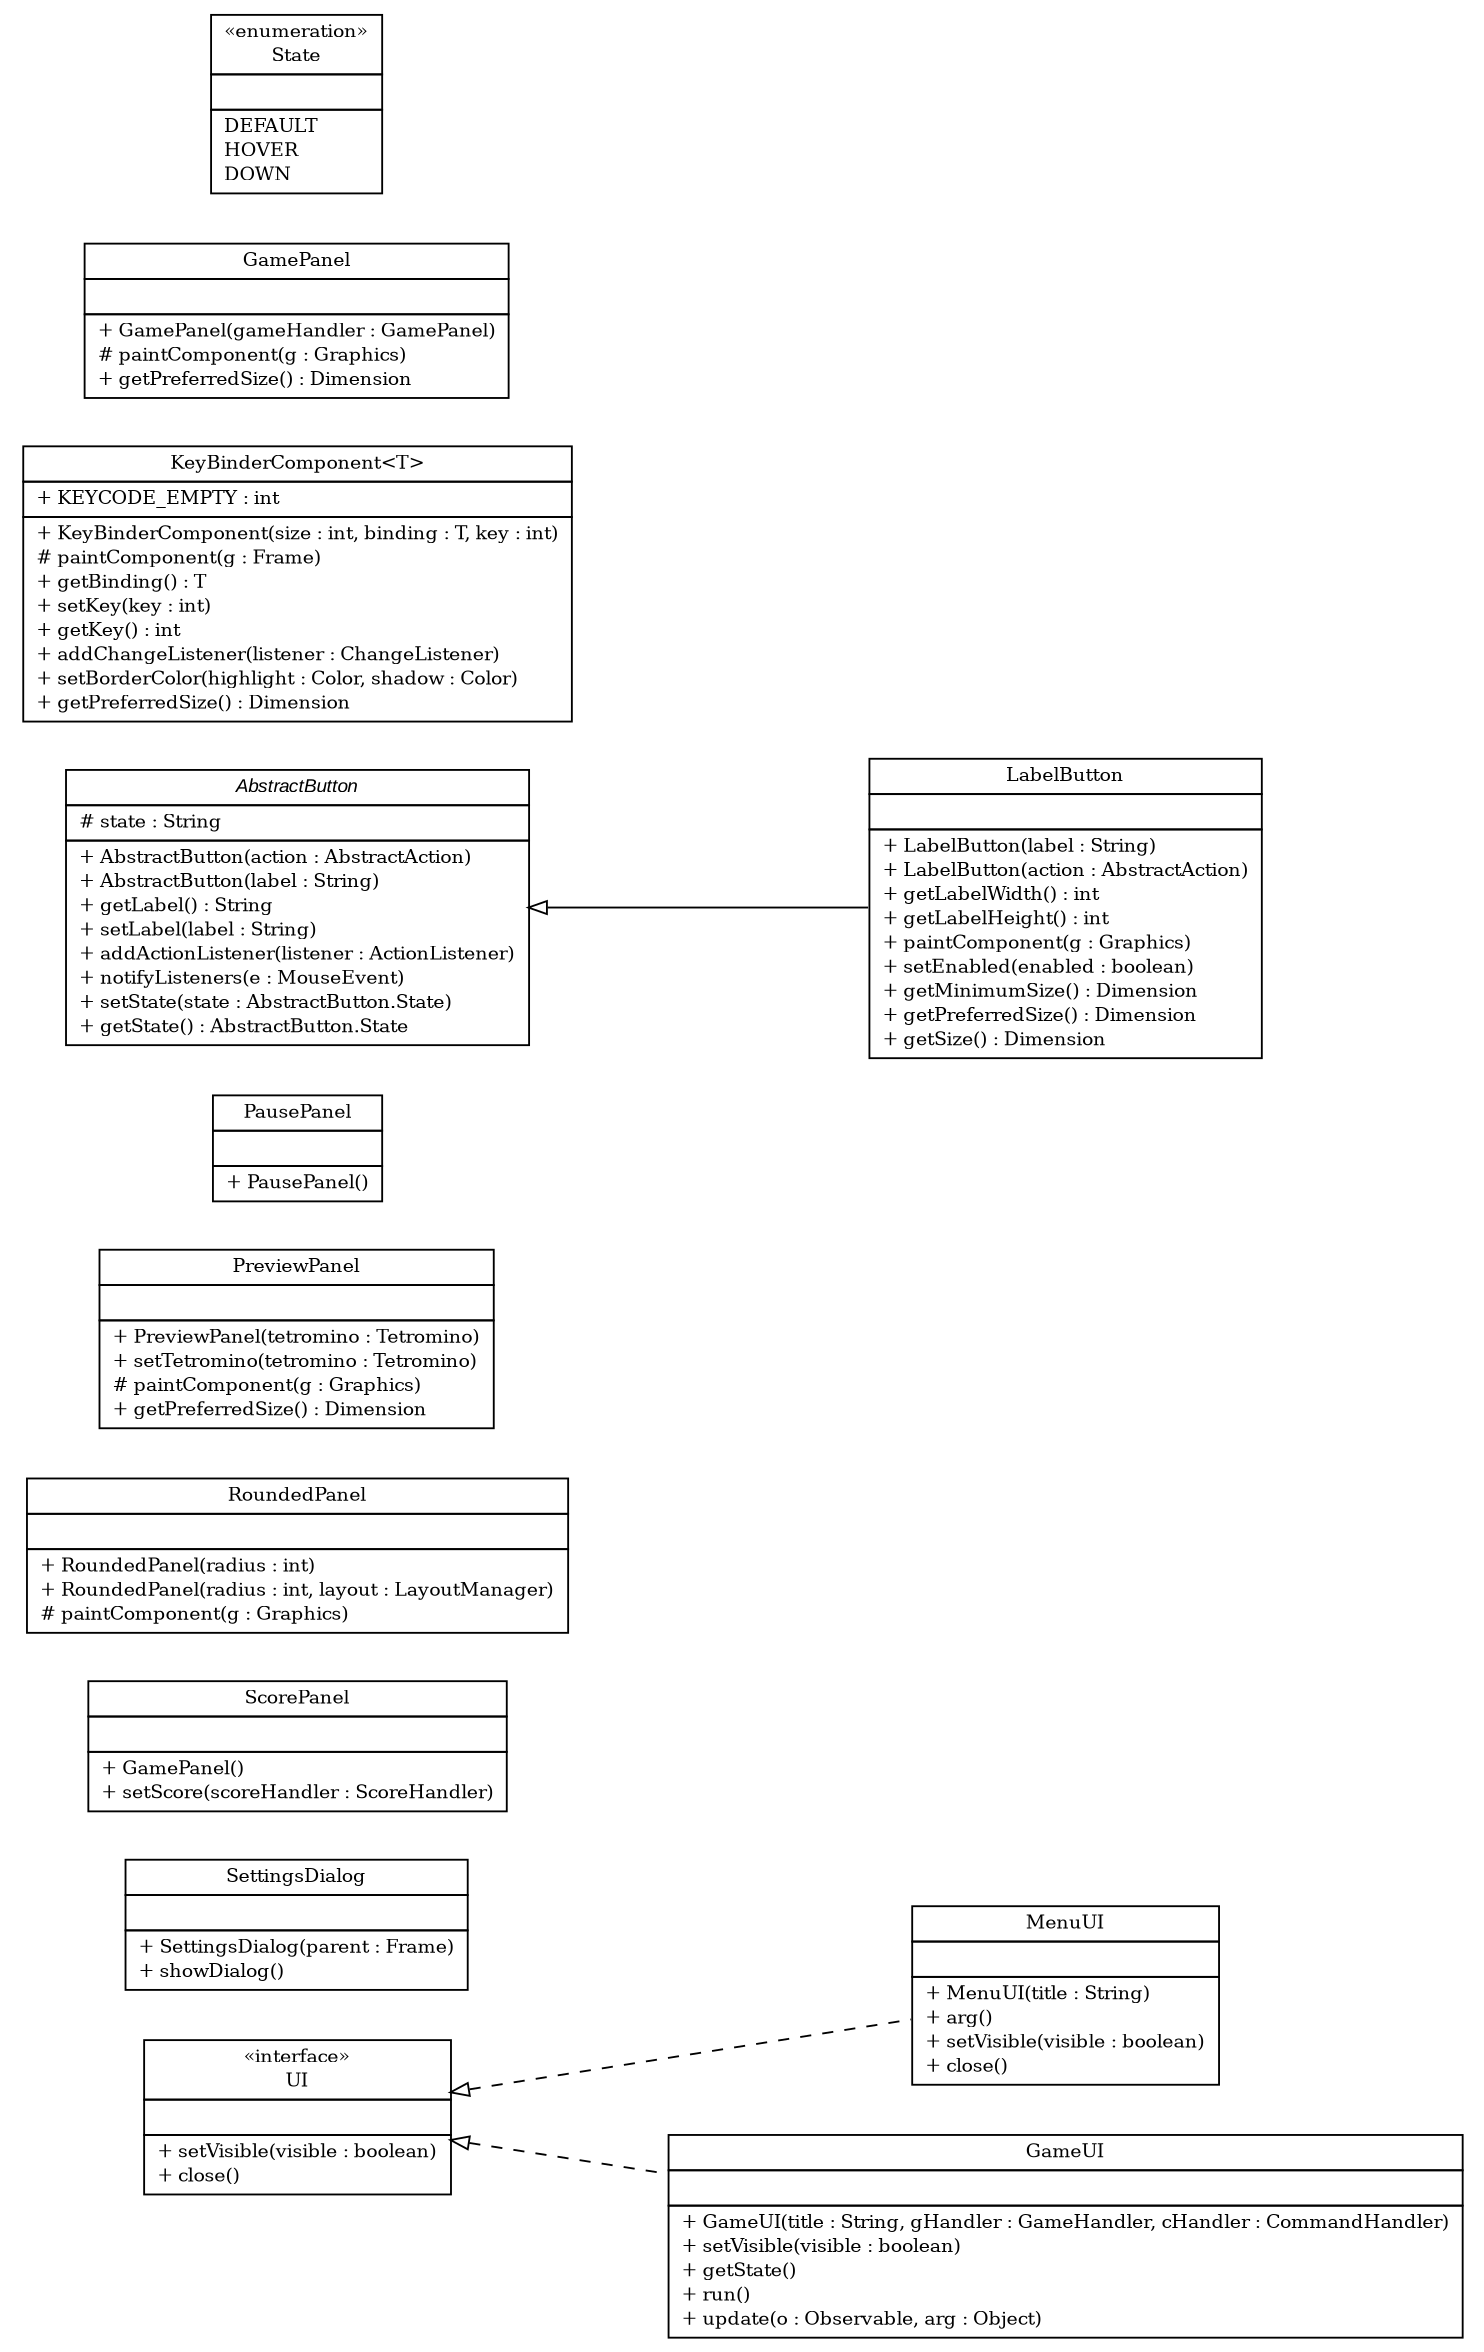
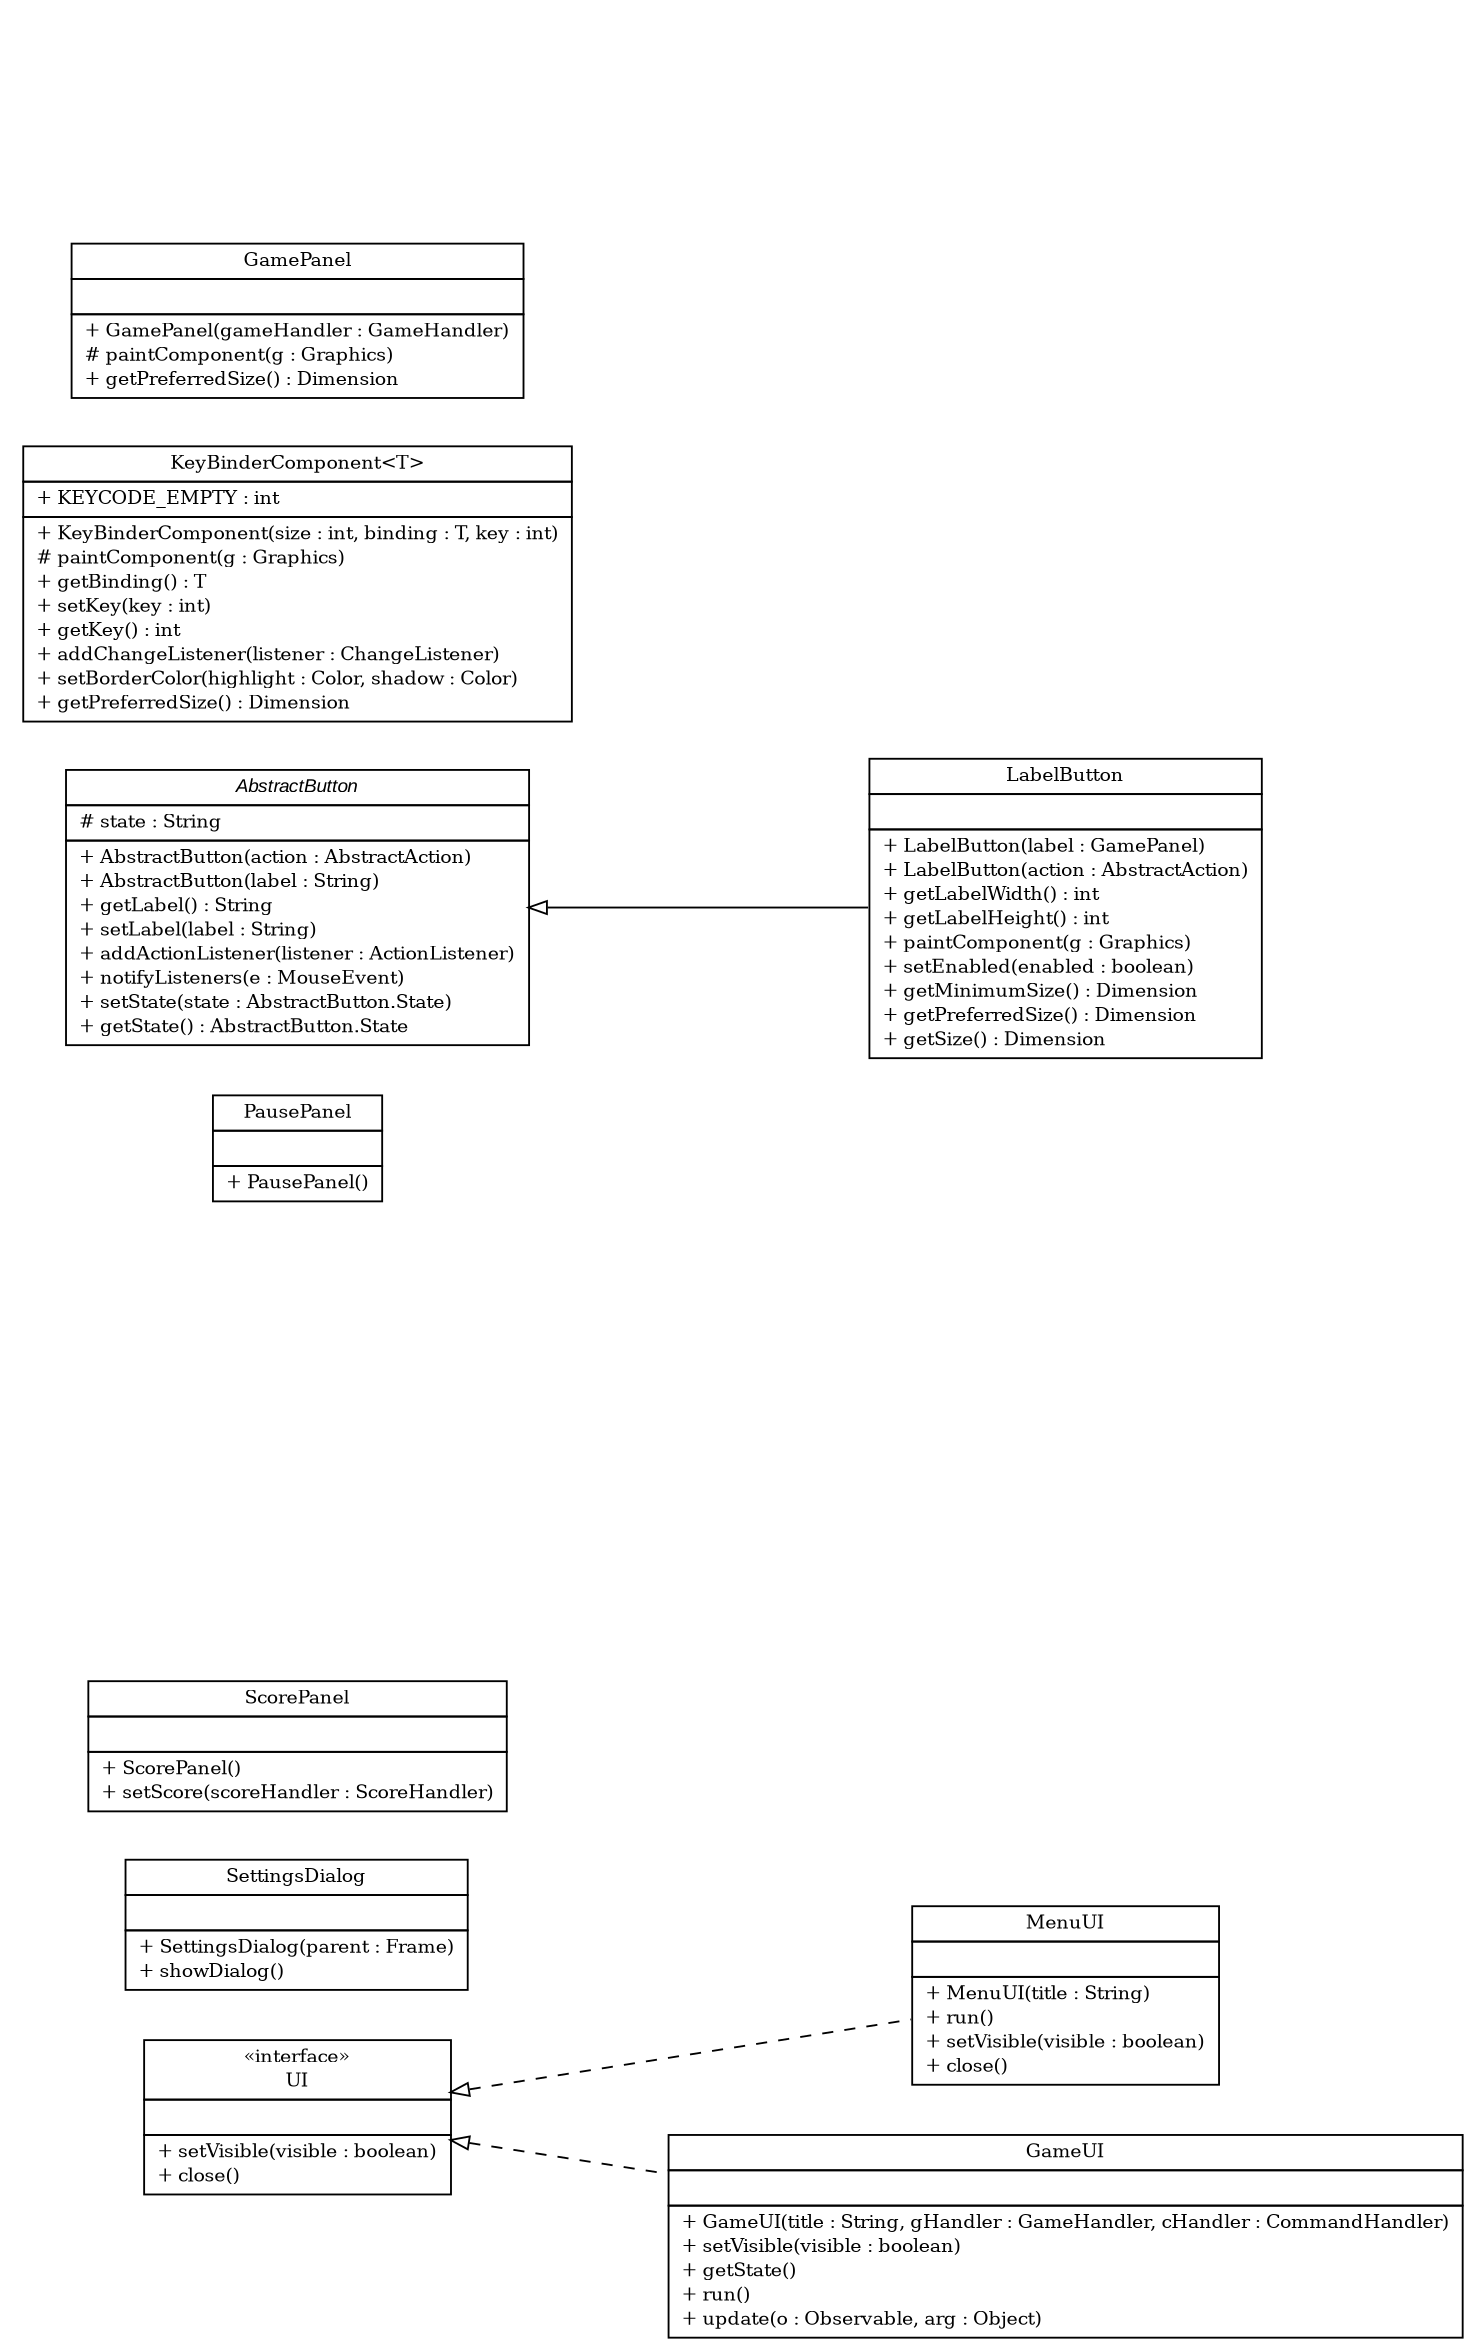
node "State": removed
node "GamePanel": text "+ GamePanel(gameHandler : GamePanel)" -> "+ GamePanel(gameHandler : GameHandler)"
node "KeyBinderComponent<T>": text "# paintComponent(g : Frame)" -> "# paintComponent(g : Graphics)"
node "LabelButton": text "+ LabelButton(label : String)" -> "+ LabelButton(label : GamePanel)"
node "PreviewPanel": removed
node "RoundedPanel": removed
node "ScorePanel": text "+ GamePanel()" -> "+ ScorePanel()"
node "MenuUI": text "+ arg()" -> "+ run()"
